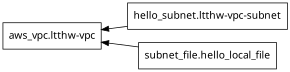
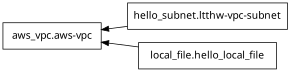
node "aws_vpc.ltthw-vpc": label "aws_vpc.ltthw-vpc" -> "aws_vpc.aws-vpc"
node "subnet_file.hello_local_file": label "subnet_file.hello_local_file" -> "local_file.hello_local_file"
